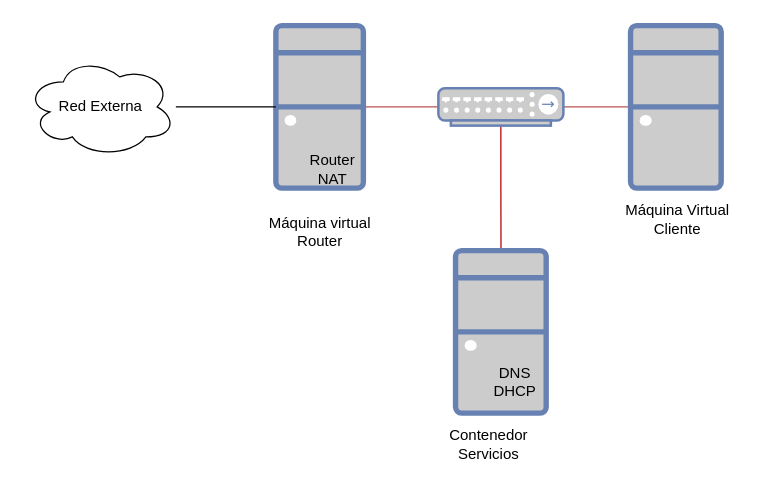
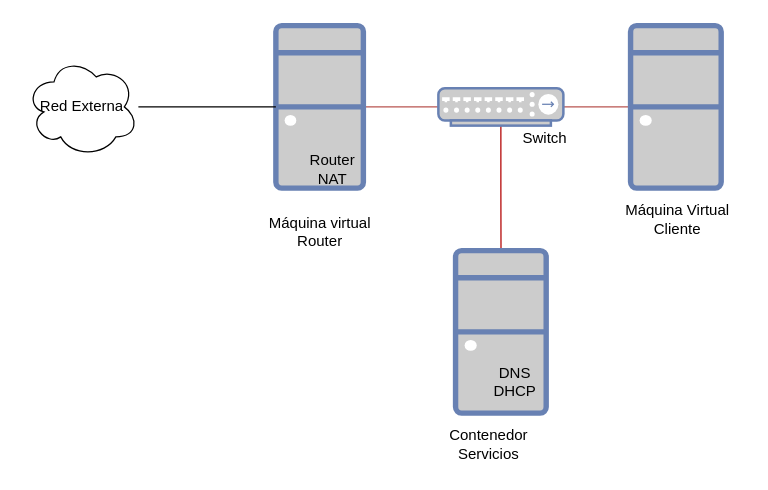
node "Red Externa": size 150x100 -> 113x100
node "Switch": added
